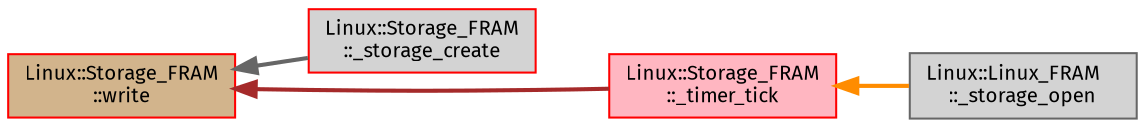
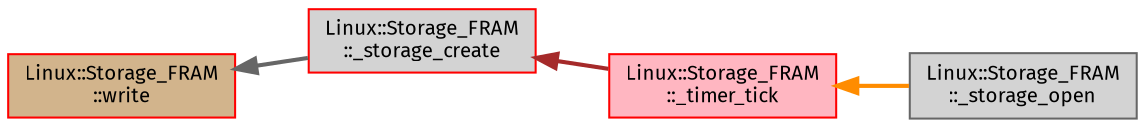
node "Linux::Linux_FRAM ::_storage_open": label "Linux::Linux_FRAM ::_storage_open" -> "Linux::Storage_FRAM ::_storage_open"
edge "Linux::Storage_FRAM ::_timer_tick" -> "Linux::Storage_FRAM ::write": now "Linux::Storage_FRAM ::_timer_tick" -> "Linux::Storage_FRAM ::_storage_create"
